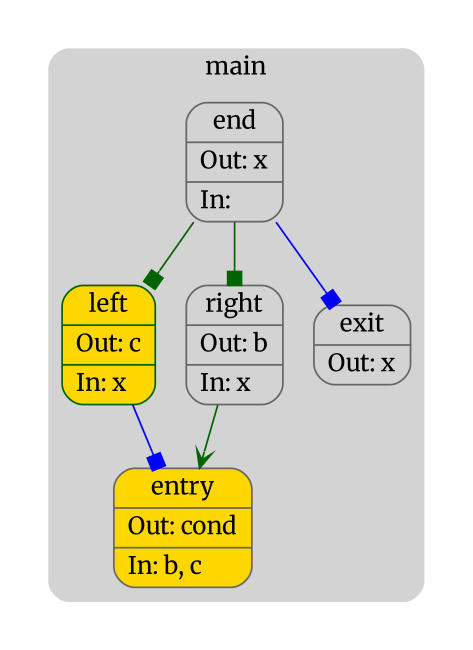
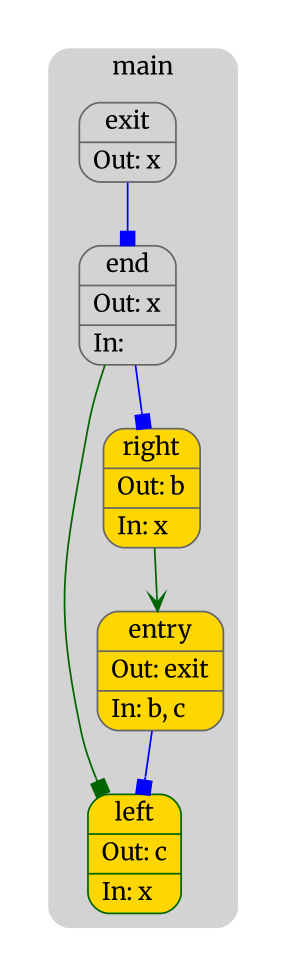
edge "end" -> "right": color darkgreen -> blue
edge "end" -> "exit": reversed
node "right": fillcolor lightgrey -> gold
edge "left" -> "entry": reversed
node "entry": text "Out: cond" -> "Out: exit"
